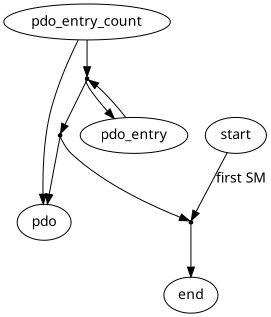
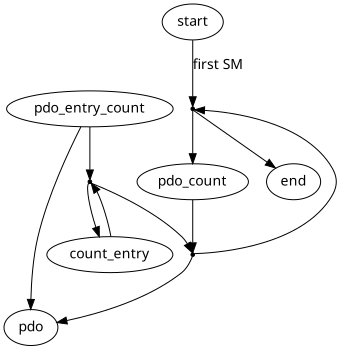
node "pdo_entry": label "pdo_entry" -> "count_entry"
node "pdo_count": added
